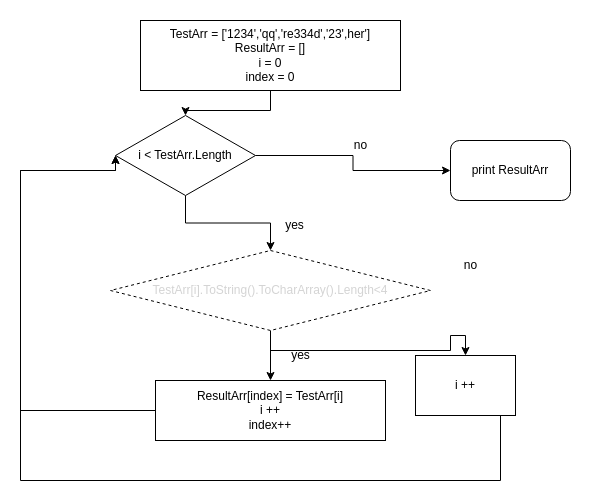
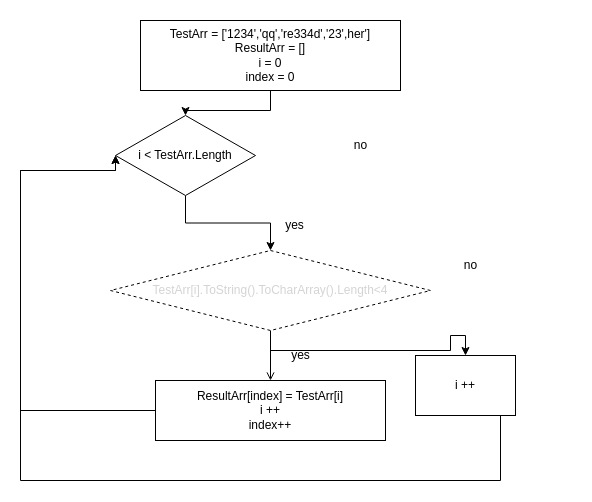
edge "i < TestArr.Length" -> "print ResultArr": removed
node "print ResultArr": removed
edge "TestArr[i].ToString().ToCharArray().Length<4" -> "ResultArr[index] = TestArr[i] i ++ index++": arrowhead classic -> open
